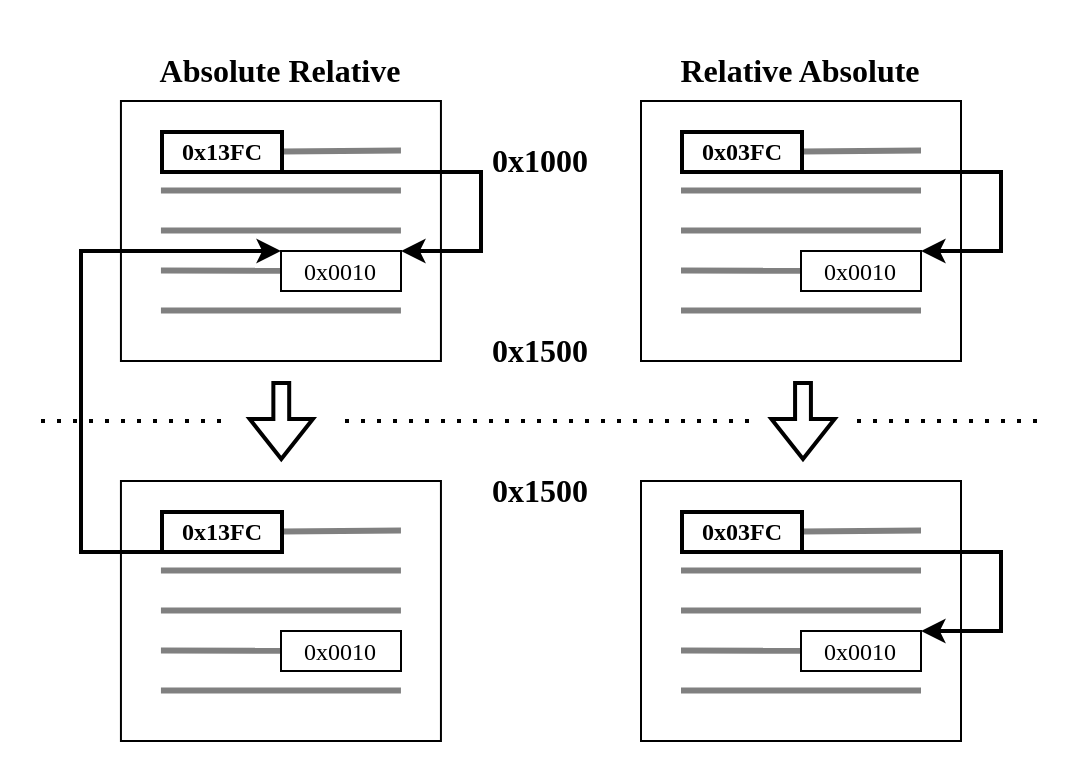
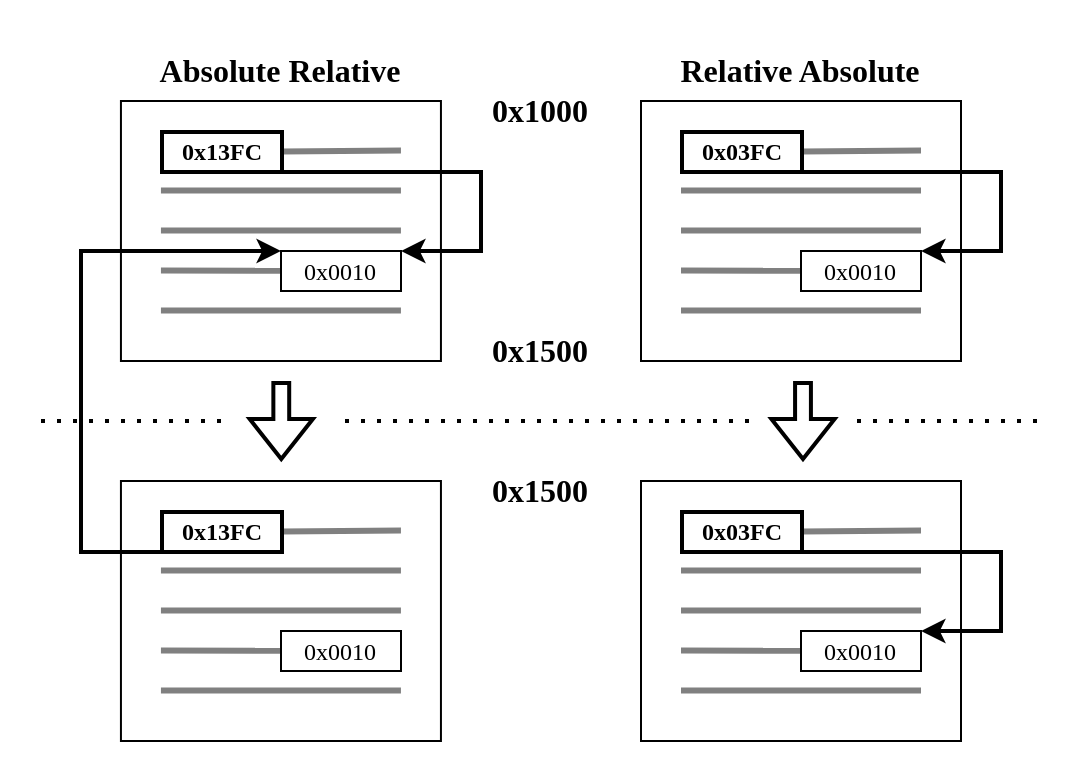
node "0x1000": moved (541, 161) -> (541, 111)
